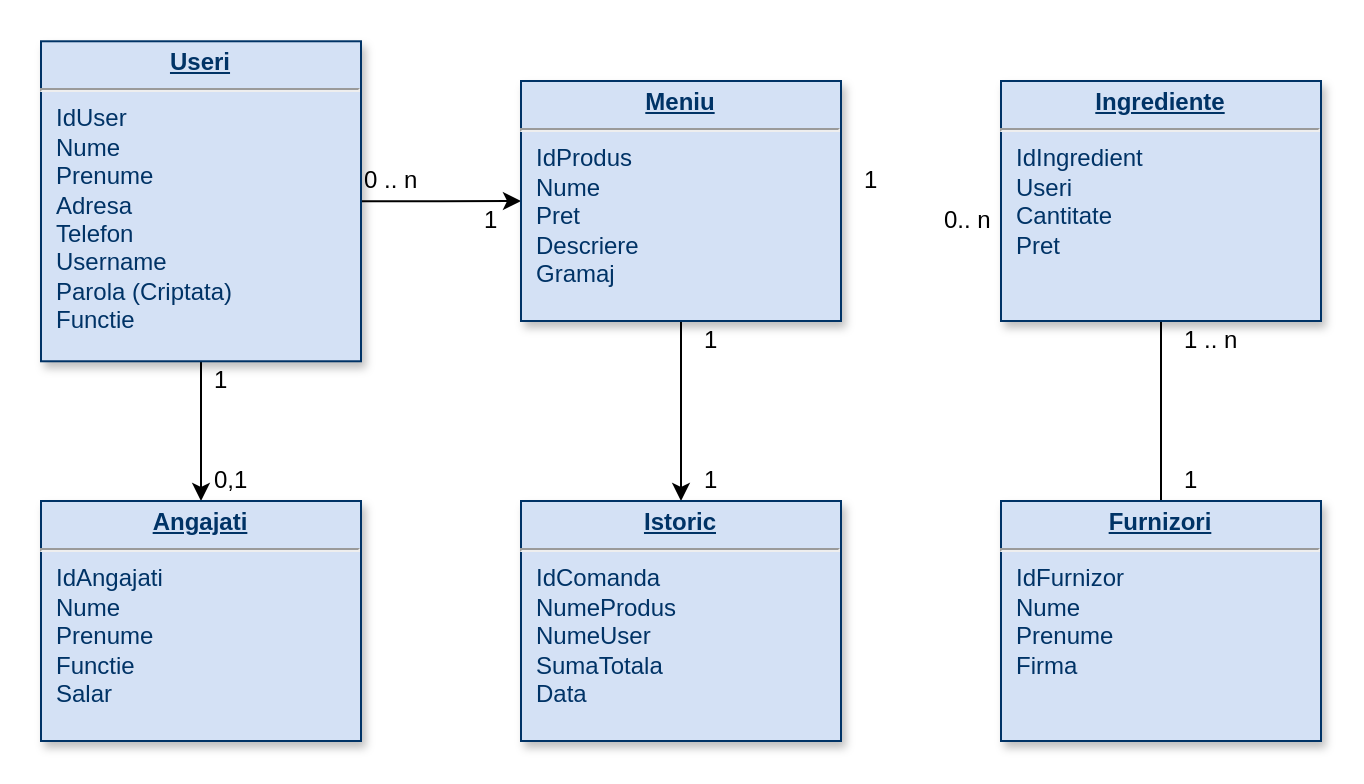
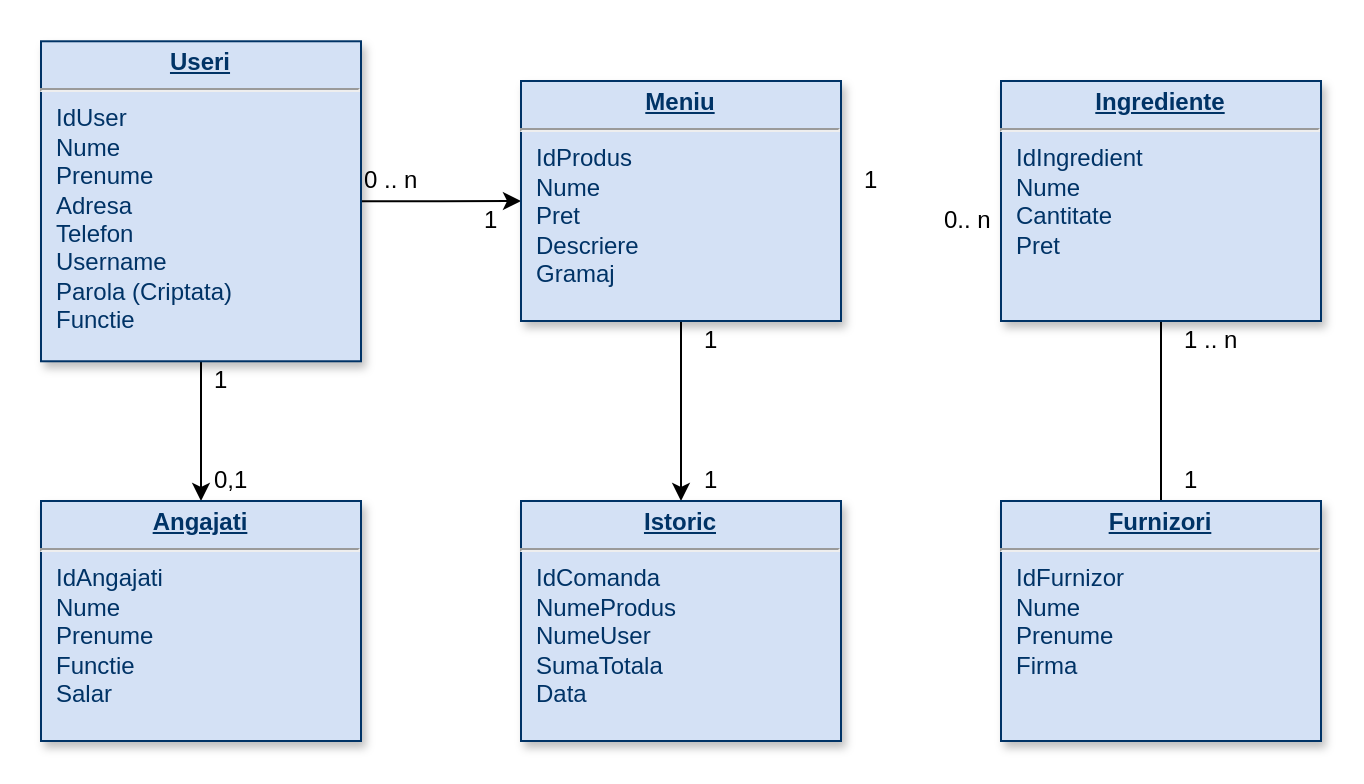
node "Ingrediente IdIngredient Useri Cantitate Pret": label "Ingrediente IdIngredient Useri Cantitate Pret" -> "Ingrediente IdIngredient Nume Cantitate Pret"
